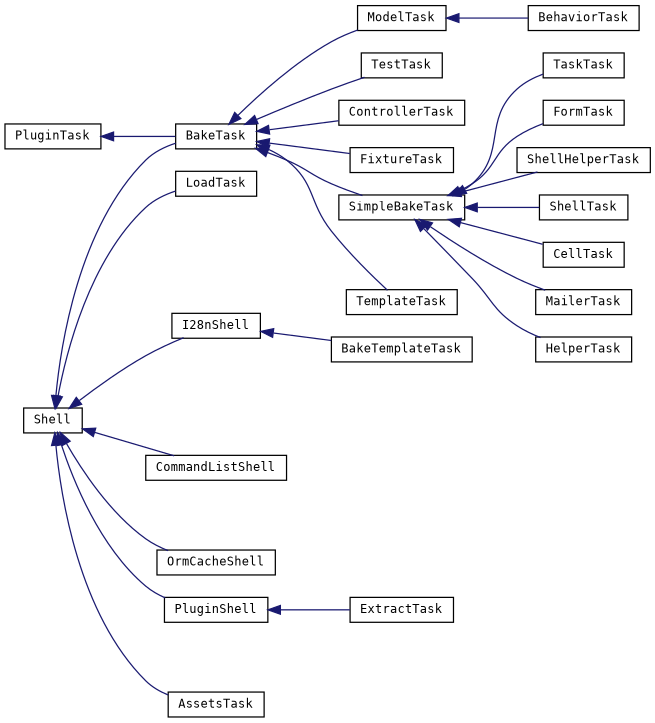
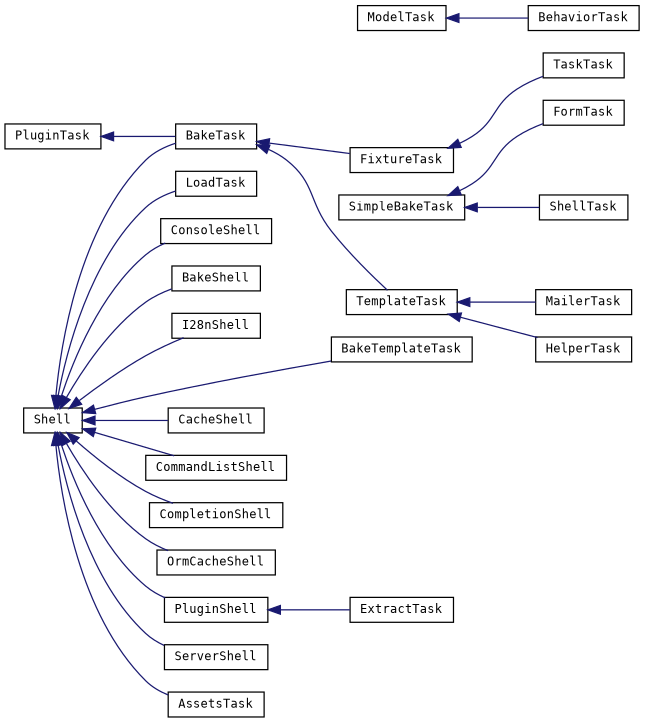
node "TestTask": removed
edge "ModelTask" -> "BakeTask": removed
node "ControllerTask": removed
edge "TaskTask" -> "SimpleBakeTask": now "TaskTask" -> "FixtureTask"
node "ShellHelperTask": removed
edge "SimpleBakeTask" -> "BakeTask": removed
node "ConsoleShell": added
node "CellTask": removed
edge "MailerTask" -> "SimpleBakeTask": now "MailerTask" -> "TemplateTask"
node "BakeShell": added
edge "HelperTask" -> "SimpleBakeTask": now "HelperTask" -> "TemplateTask"
edge "BakeTemplateTask" -> "I28nShell": now "BakeTemplateTask" -> "Shell"
node "CacheShell": added
node "CompletionShell": added
node "ServerShell": added
